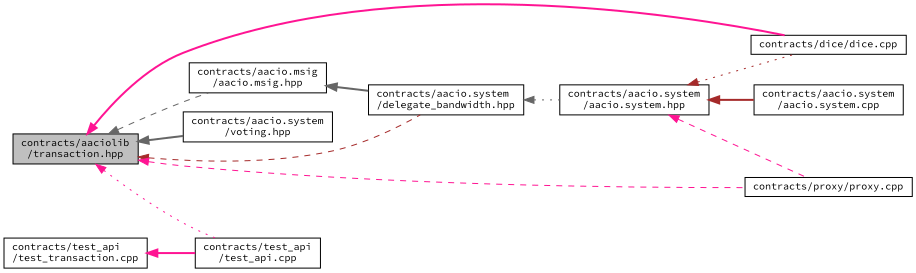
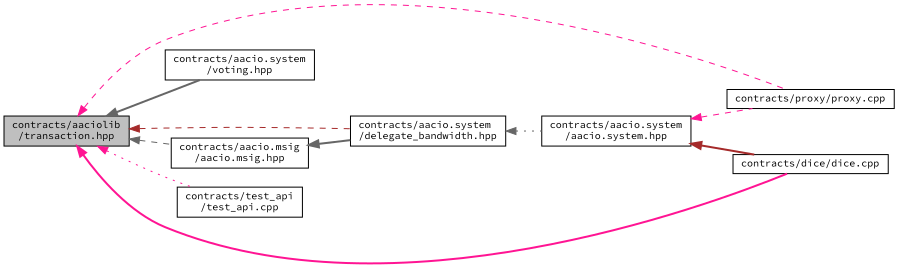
edge "contracts/dice/dice.cpp" -> "contracts/aacio.system /aacio.system.hpp": style dotted -> bold
node "contracts/aacio.system /aacio.system.cpp": removed
node "contracts/test_api /test_transaction.cpp": removed
